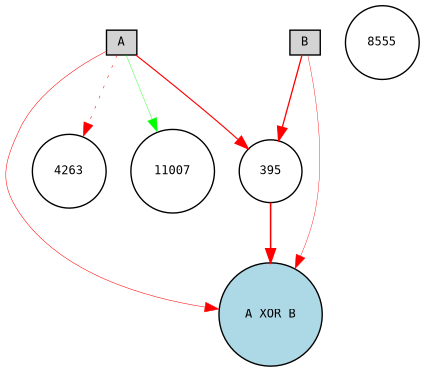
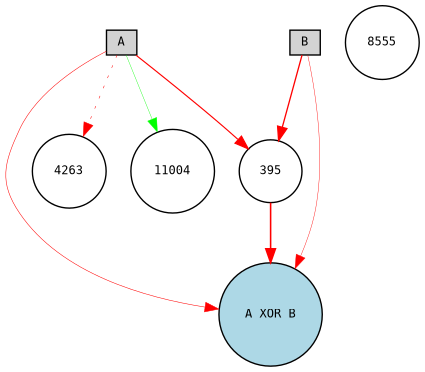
node "11007": label "11007" -> "11004"
